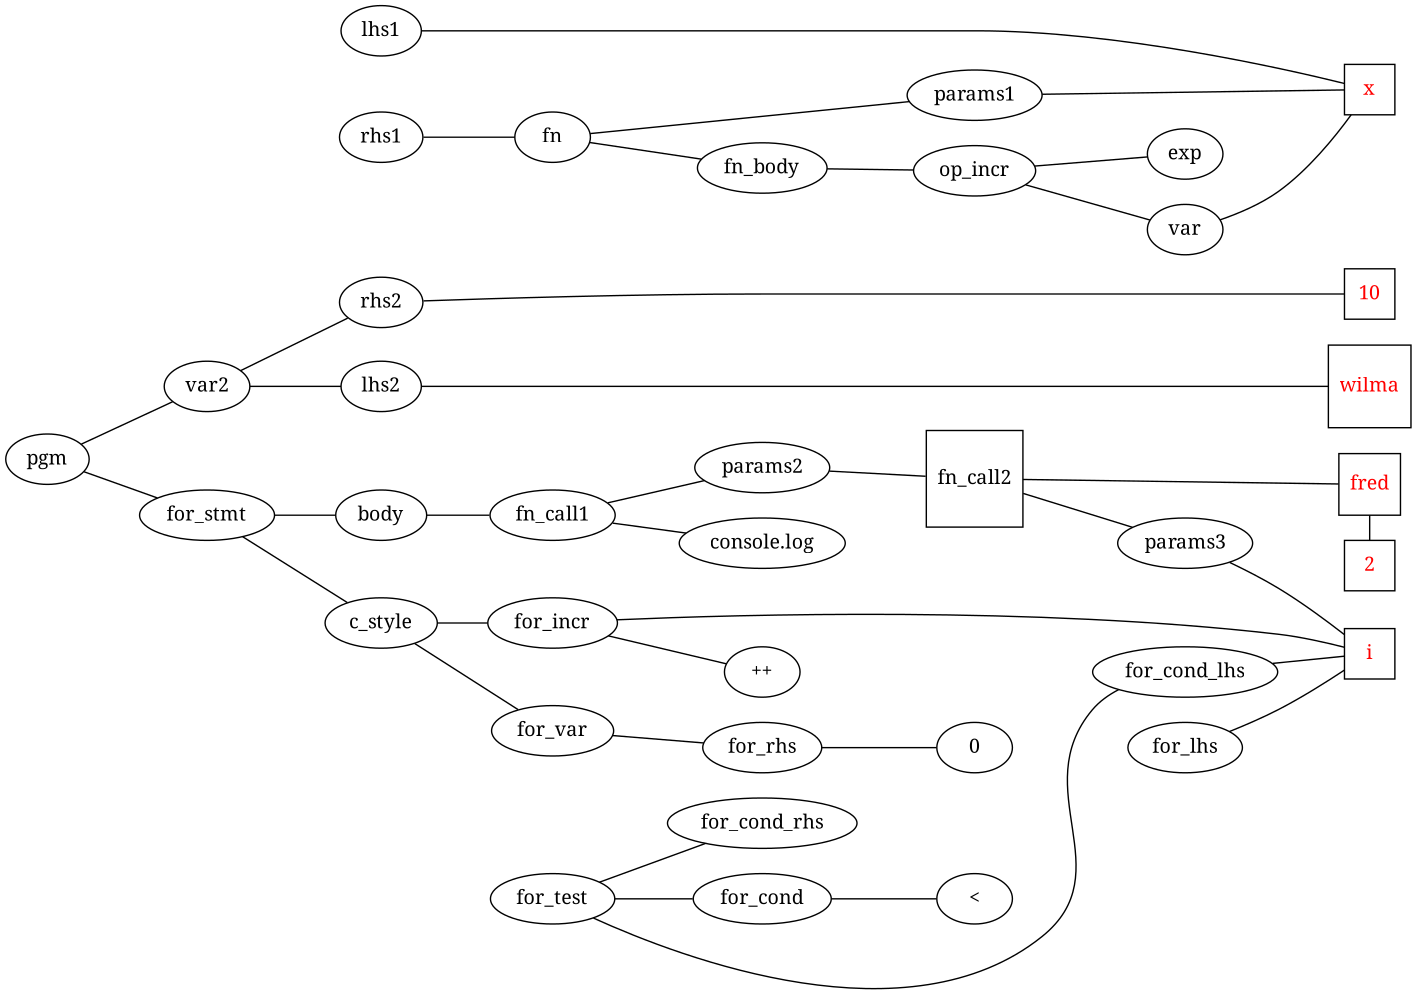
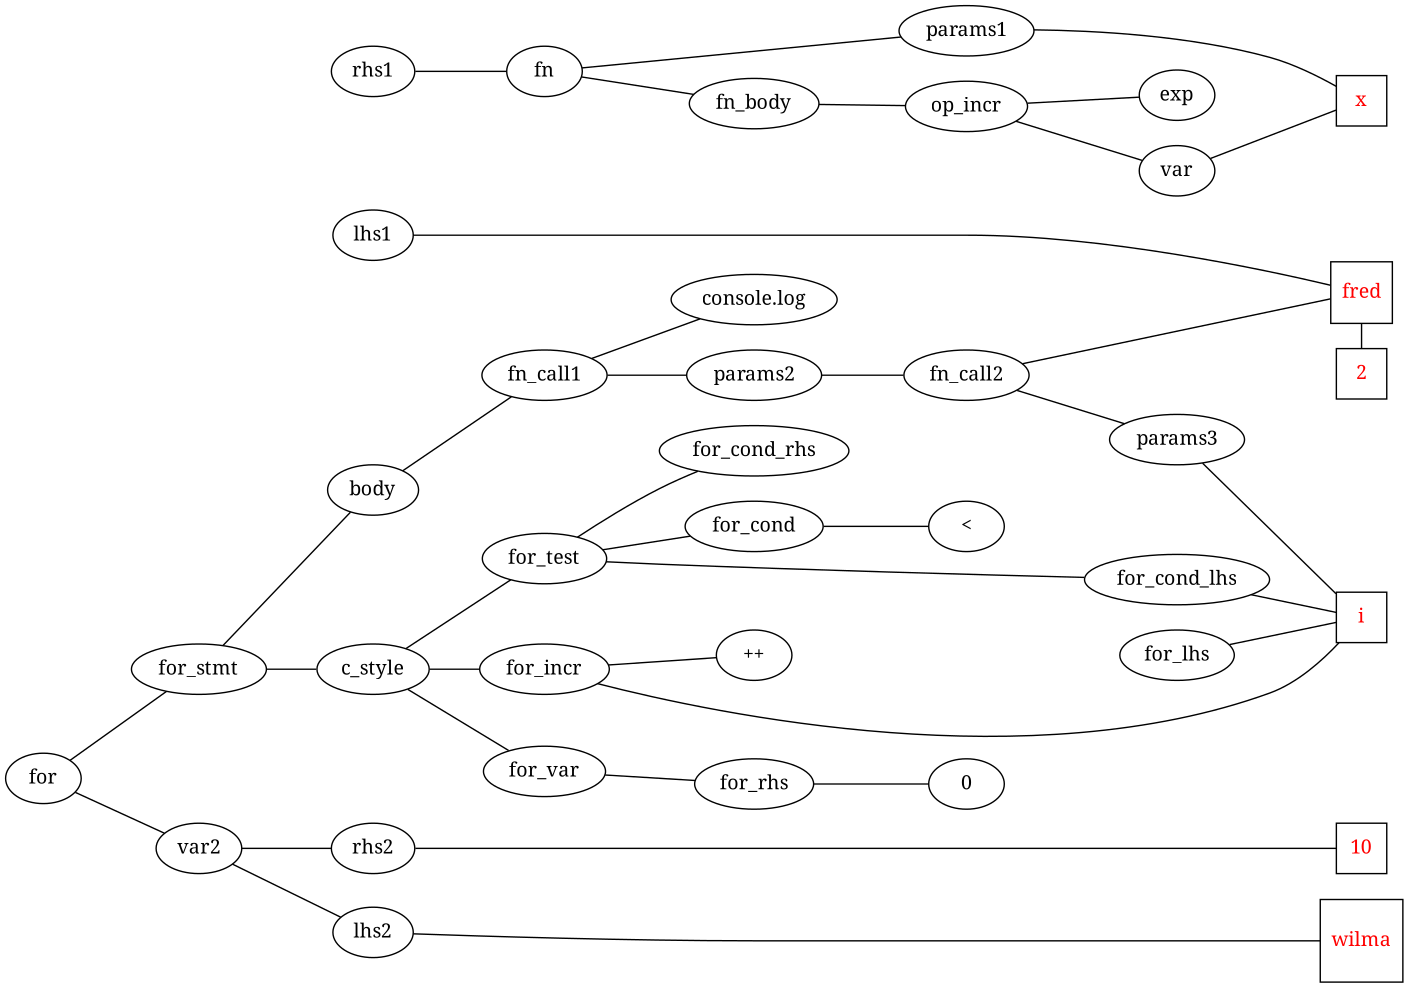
edge "lhs1" -- "x": now "lhs1" -- "fred"
node "pgm": label "pgm" -> "for"
node "fn_call2": shape square -> ellipse
edge "for_test" -- "c_style": added
